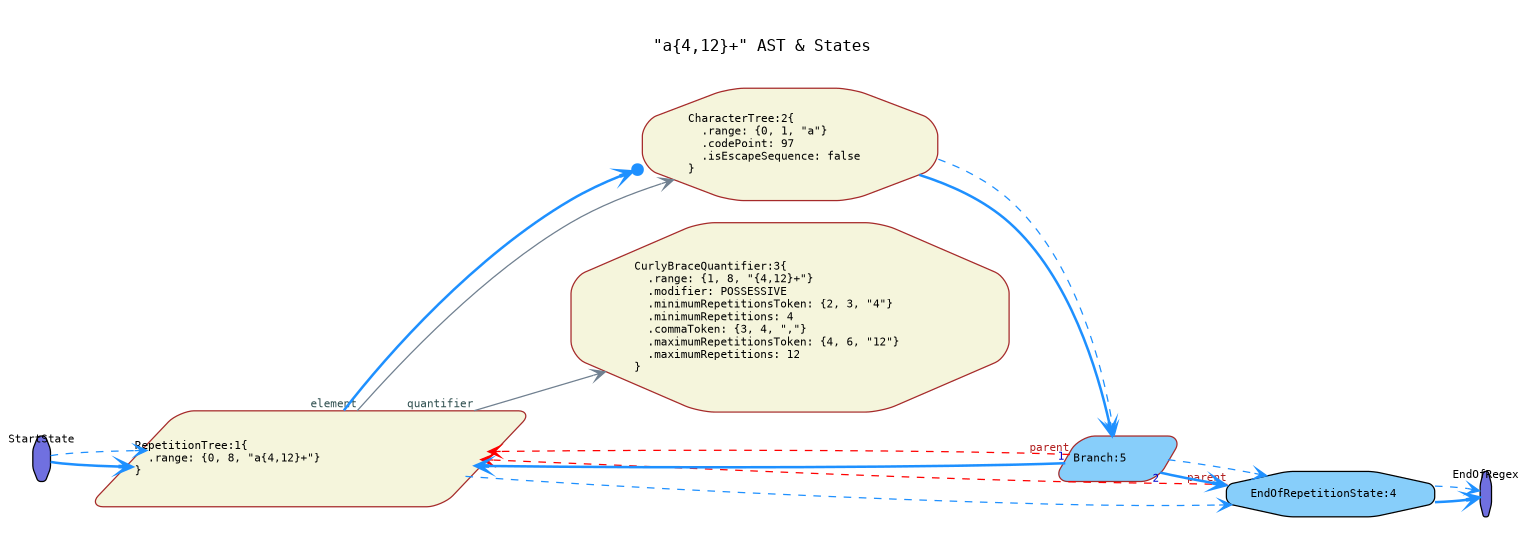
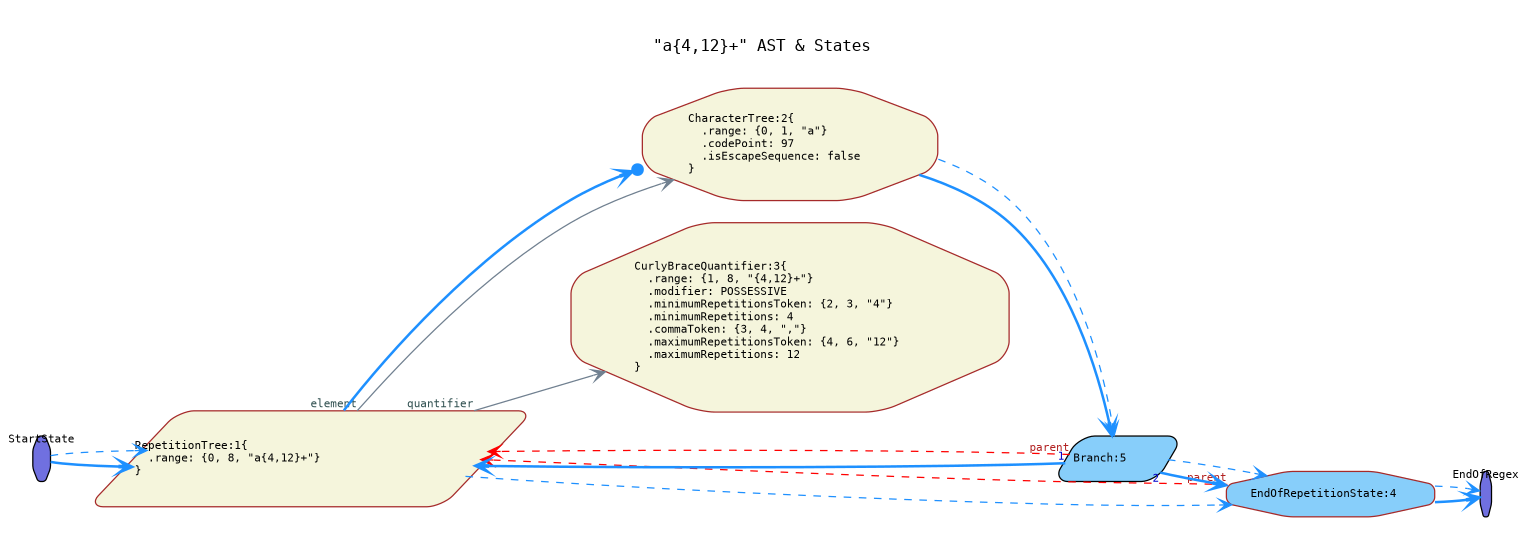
node "Branch:5": color brown -> black
node "EndOfRepetitionState:4": color black -> brown
